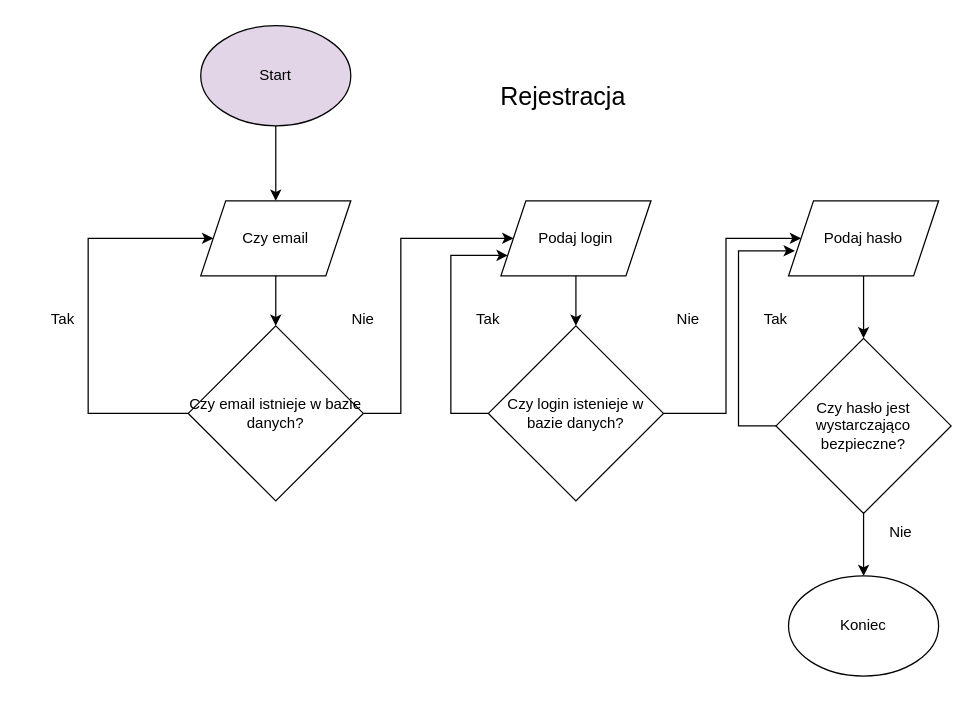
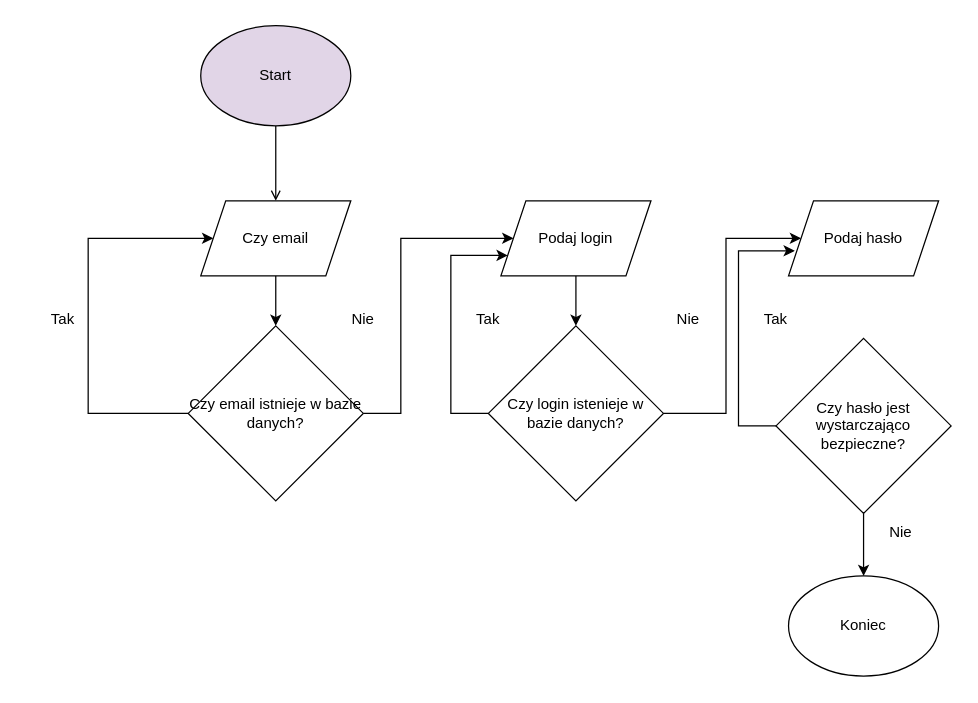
node "Rejestracja": removed
edge "Start" -> "Czy email": arrowhead classic -> open
edge "Podaj hasło" -> "Czy hasło jest wystarczająco bezpieczne?": removed
